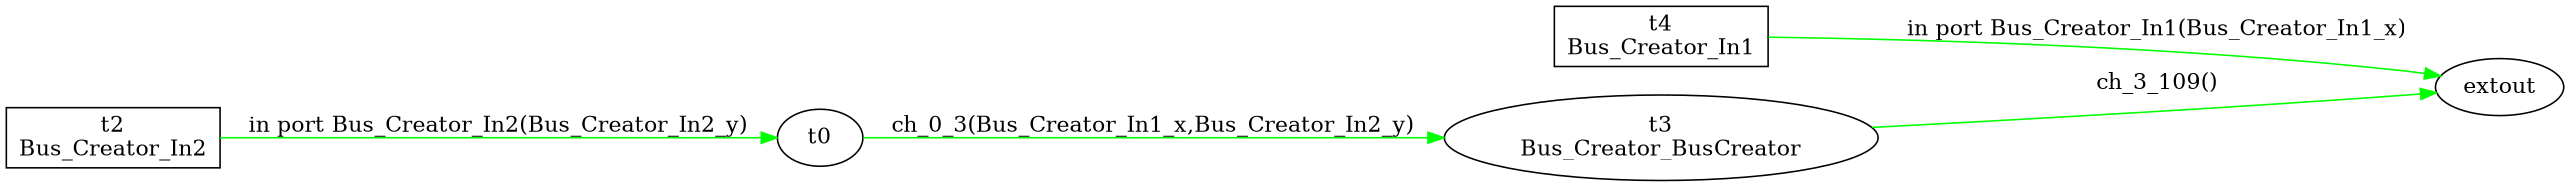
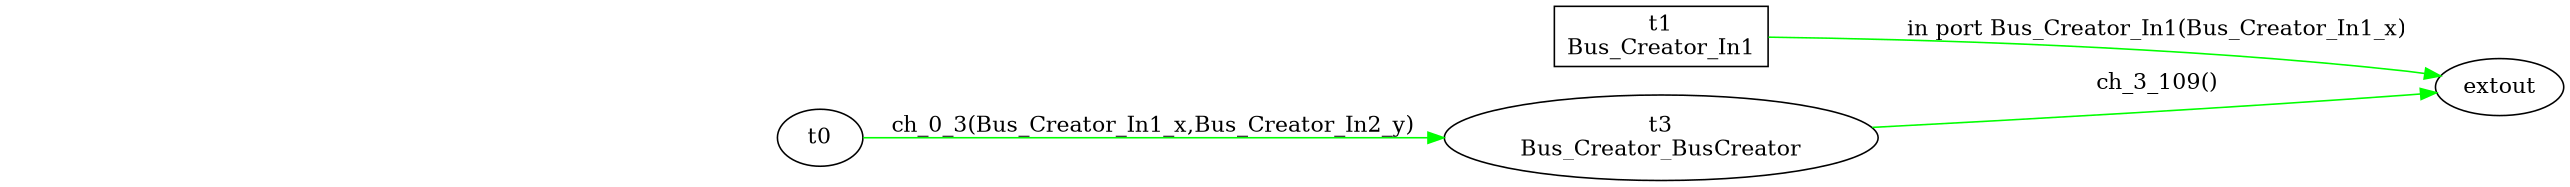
node "t4 Bus_Creator_In1": label "t4 Bus_Creator_In1" -> "t1 Bus_Creator_In1"
node "t2 Bus_Creator_In2": removed
